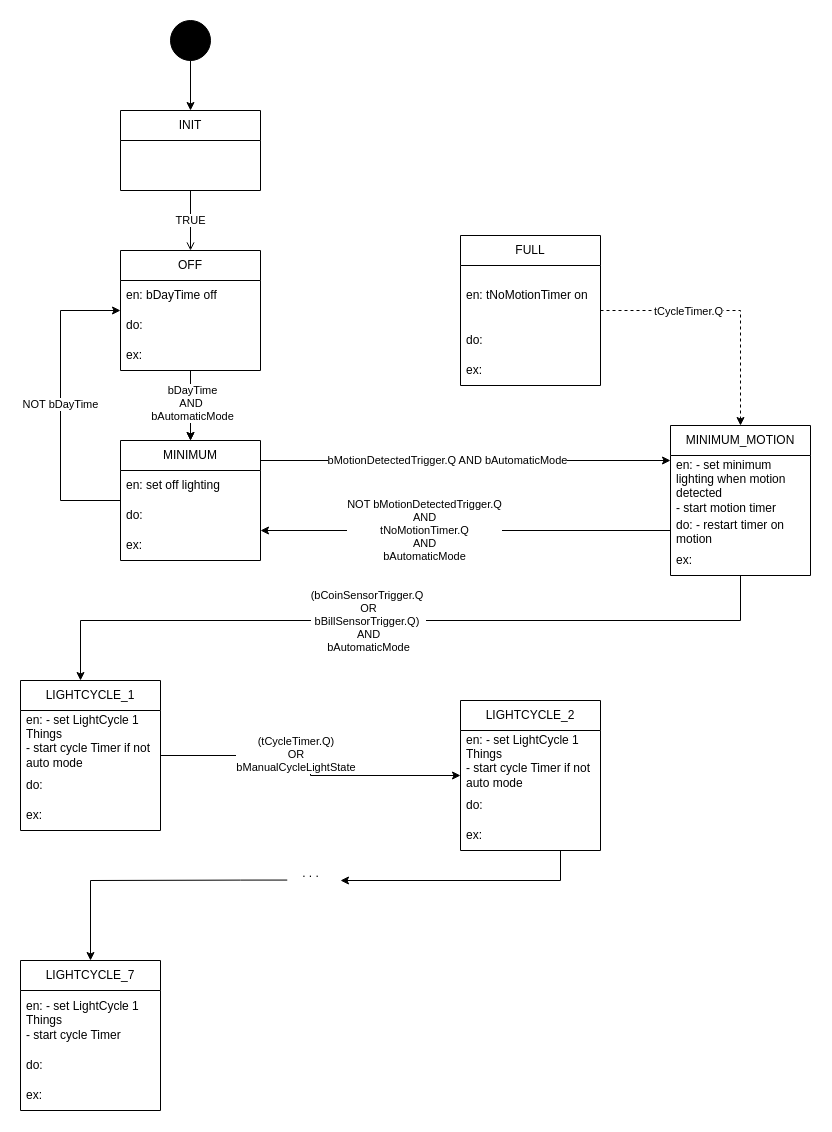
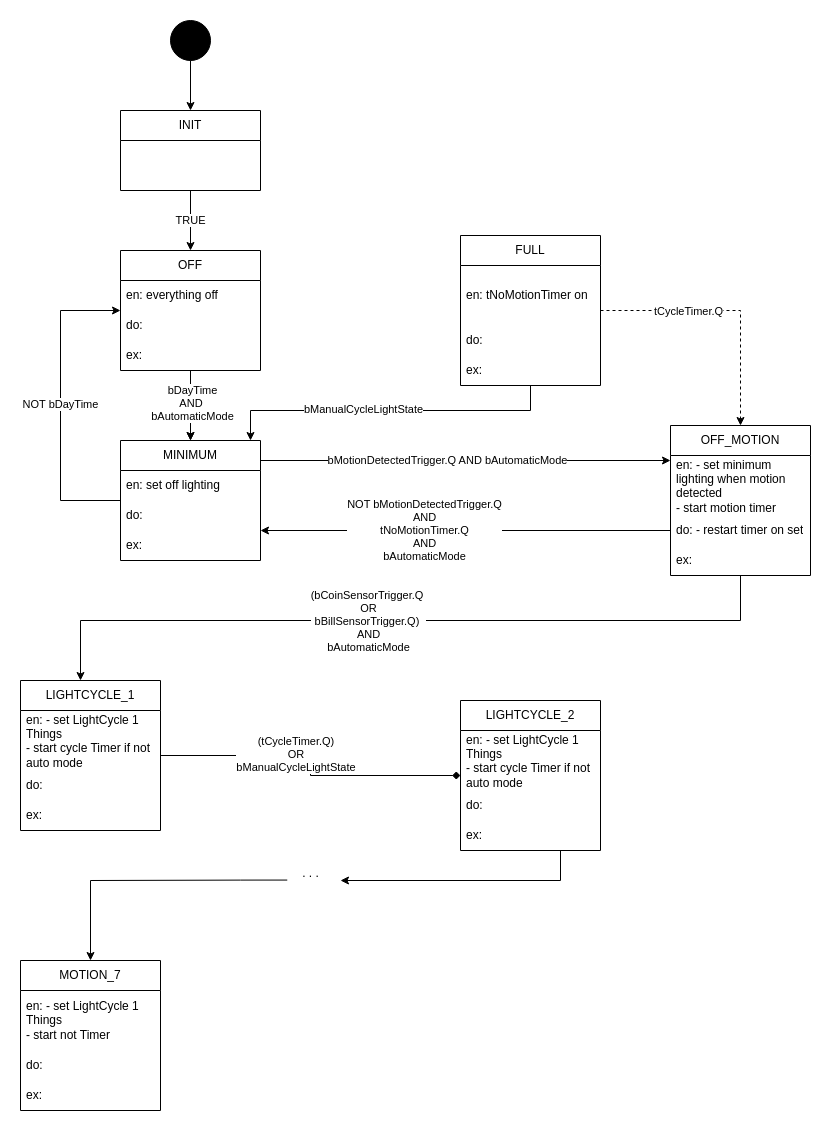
edge "INIT" -> "OFF": arrowhead open -> classic
node "en: bDayTime off": label "en: bDayTime off" -> "en: everything off"
edge "FULL" -> "MINIMUM": added, label "bManualCycleLightState"
node "MINIMUM_MOTION": label "MINIMUM_MOTION" -> "OFF_MOTION"
node "do: - restart timer on motion": label "do: - restart timer on motion" -> "do: - restart timer on set"
edge "LIGHTCYCLE_1" -> "LIGHTCYCLE_2": arrowhead classic -> diamond
node "LIGHTCYCLE_7": label "LIGHTCYCLE_7" -> "MOTION_7"
node "en: - set LightCycle 1 Things - start cycle Timer": label "en: - set LightCycle 1 Things - start cycle Timer" -> "en: - set LightCycle 1 Things - start not Timer"
